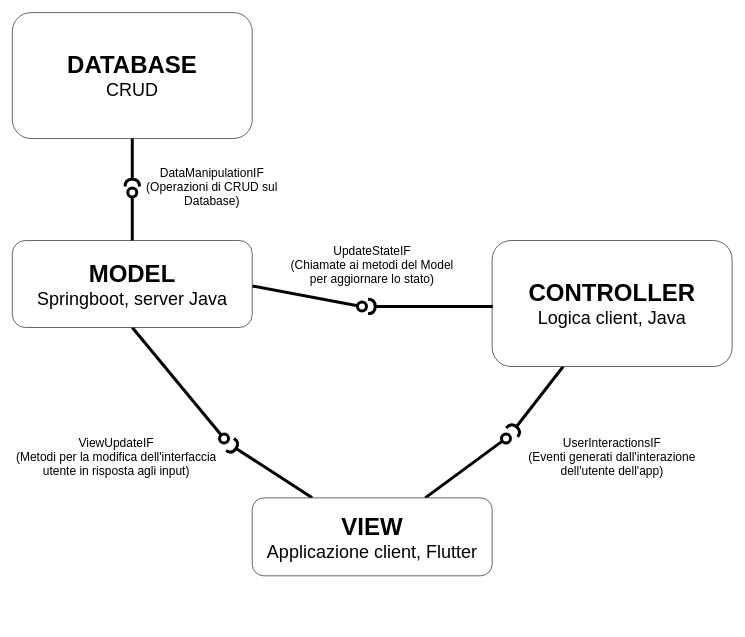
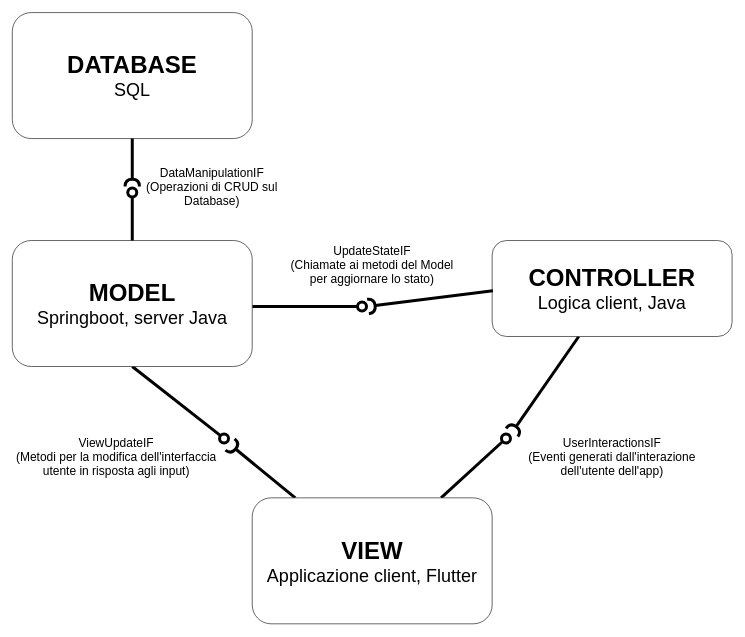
node "DATABASE CRUD": label "DATABASE CRUD" -> "DATABASE SQL"
node "MODEL Springboot, server Java": size 240x87 -> 240x126
node "CONTROLLER Logica client, Java": size 240x126 -> 240x96
node "VIEW Applicazione client, Flutter": size 240x78 -> 240x126
